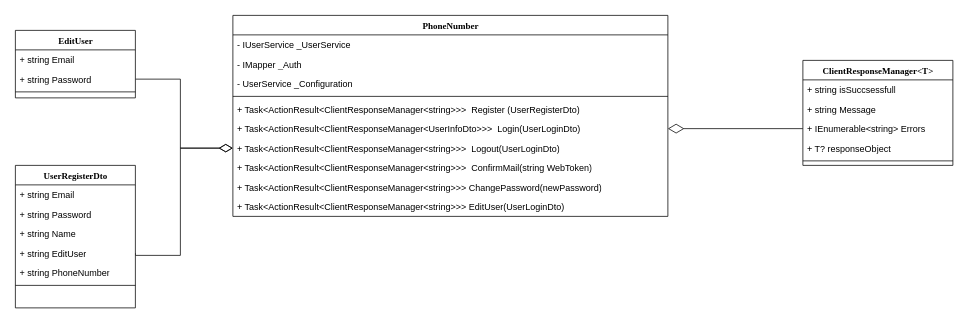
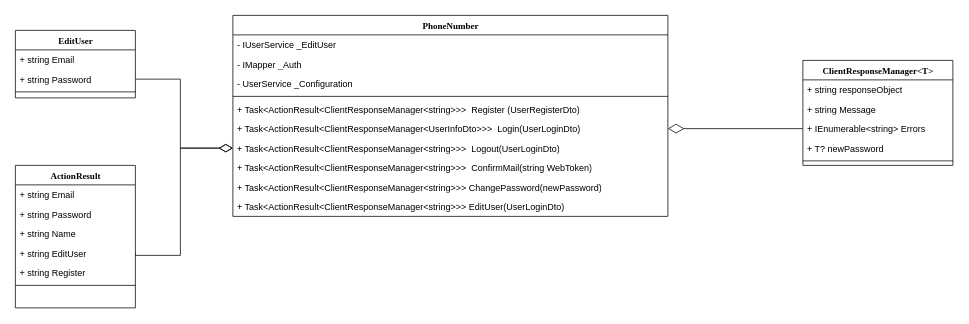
node "- IUserService _UserService": label "- IUserService _UserService" -> "- IUserService _EditUser"
node "+ string isSuccsessfull": label "+ string isSuccsessfull" -> "+ string responseObject"
node "+ T? responseObject": label "+ T? responseObject" -> "+ T? newPassword"
node "UserRegisterDto": label "UserRegisterDto" -> "ActionResult"
node "+ string PhoneNumber": label "+ string PhoneNumber" -> "+ string Register"
